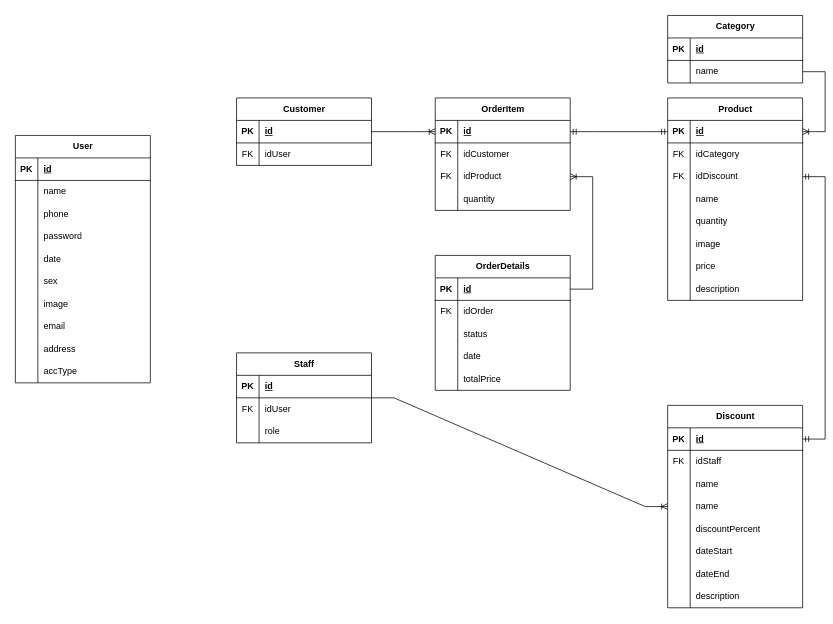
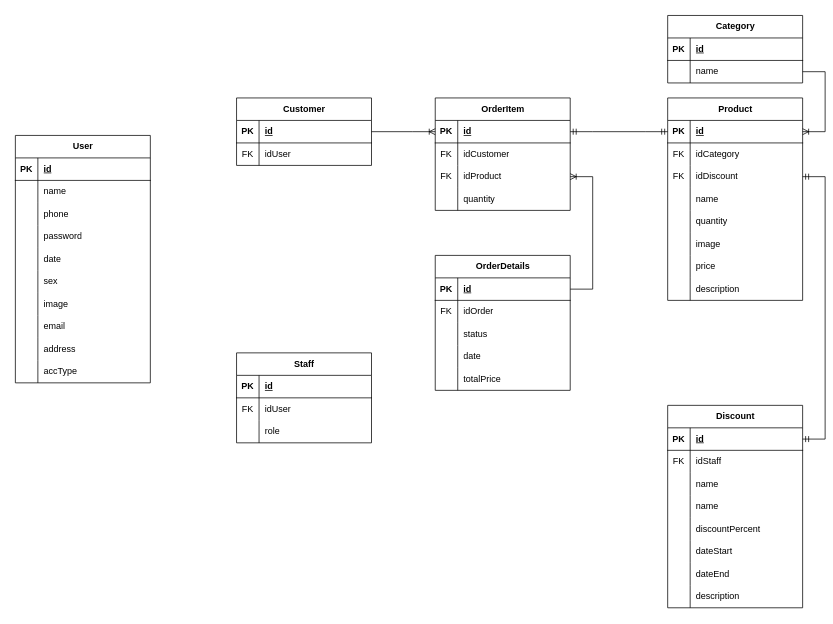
edge "Staff" -> "Discount": removed
